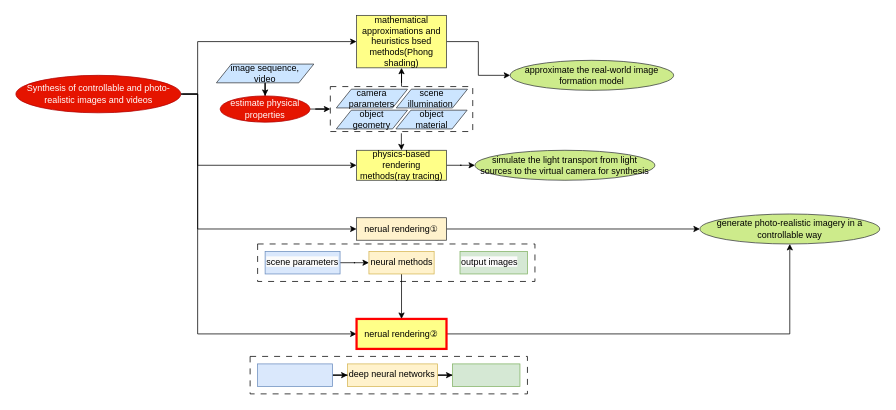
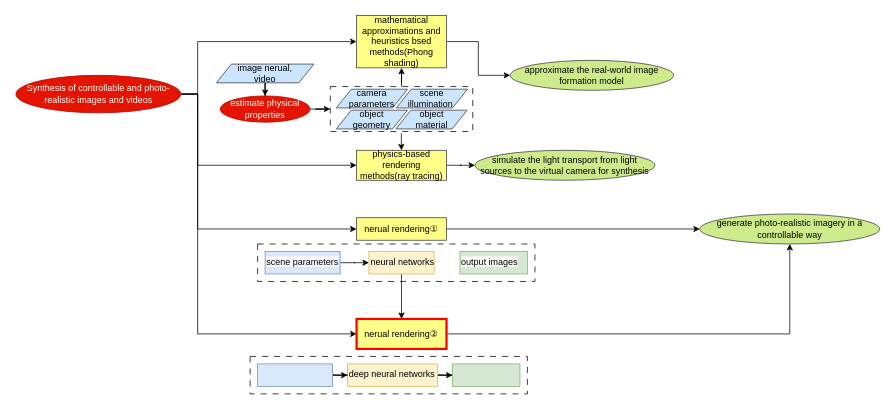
node "image sequence, video": label "image sequence, video" -> "image nerual, video"
node "nerual rendering①": fillcolor #fff2cc -> #ffff88
node "neural methods": label "neural methods" -> "neural networks"
